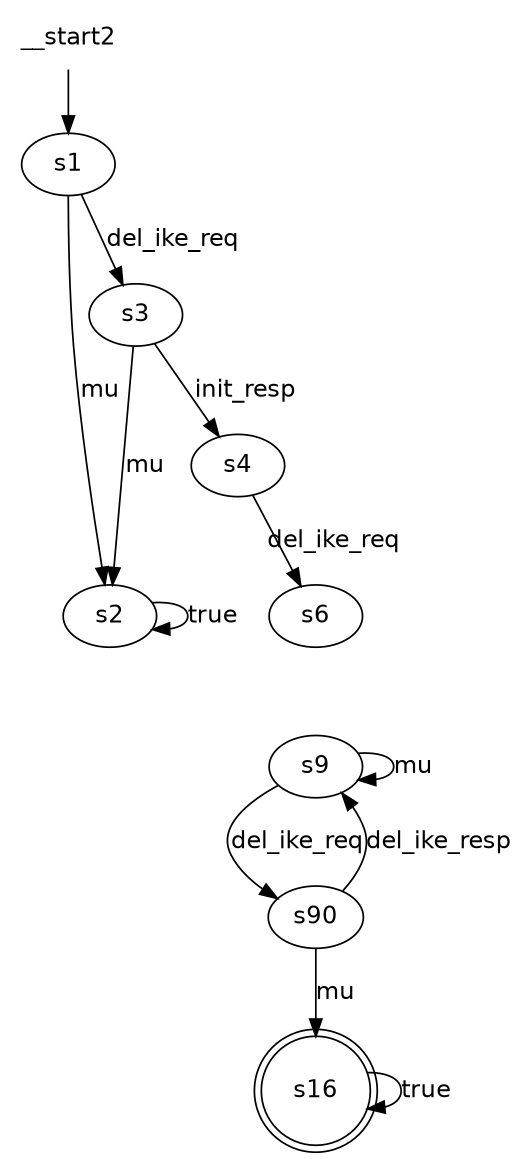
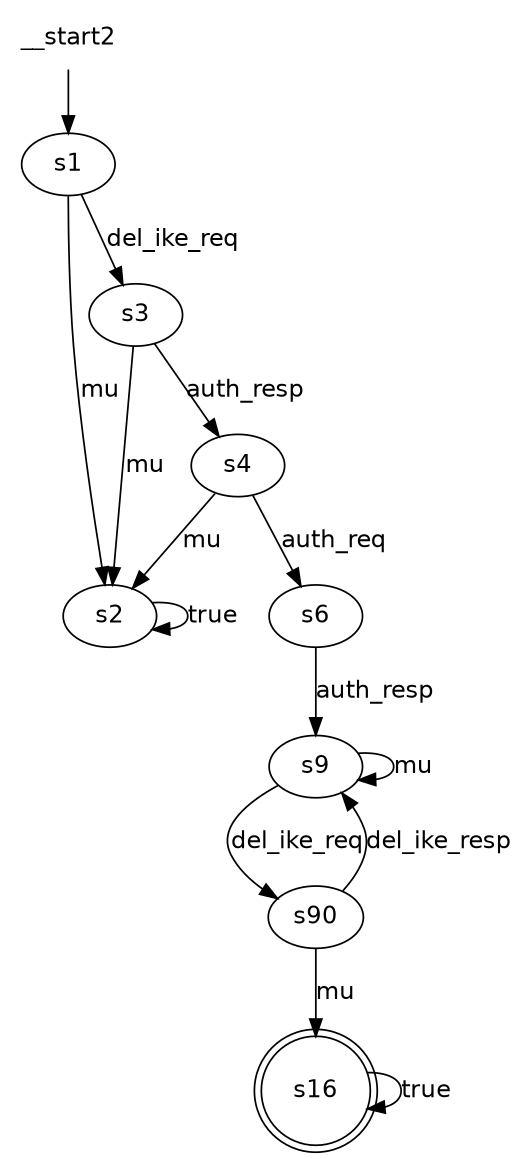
edge "s3" -> "s4": label "init_resp" -> "auth_resp"
edge "s4" -> "s2": added, label "mu"
edge "s4" -> "s6": label "del_ike_req" -> "auth_req"
edge "s6" -> "s9": added, label "auth_resp"
